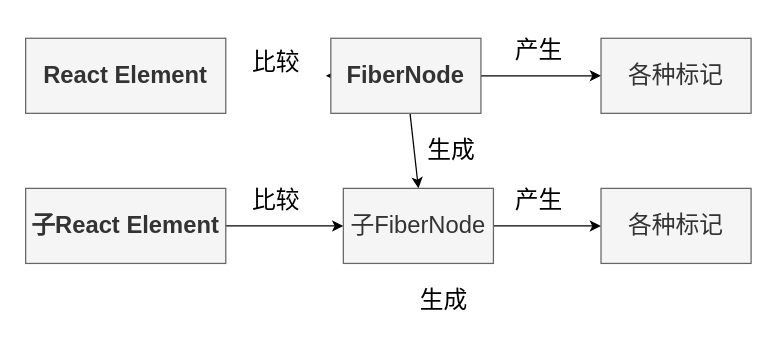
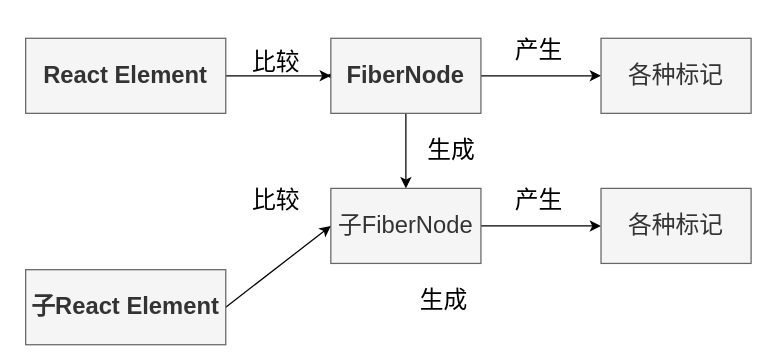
edge "React Element" -> "FiberNode": added
node "子React Element": moved (126, 226) -> (126, 307)
node "子FiberNode": moved (418, 226) -> (406, 226)
